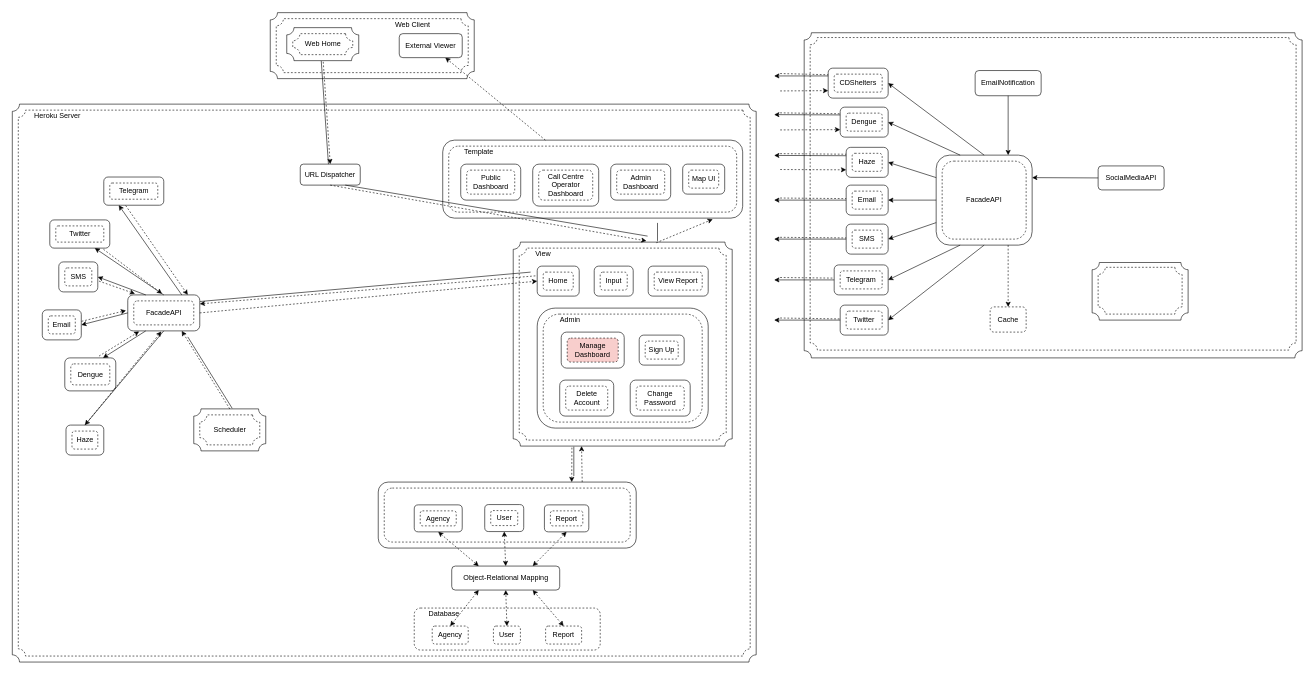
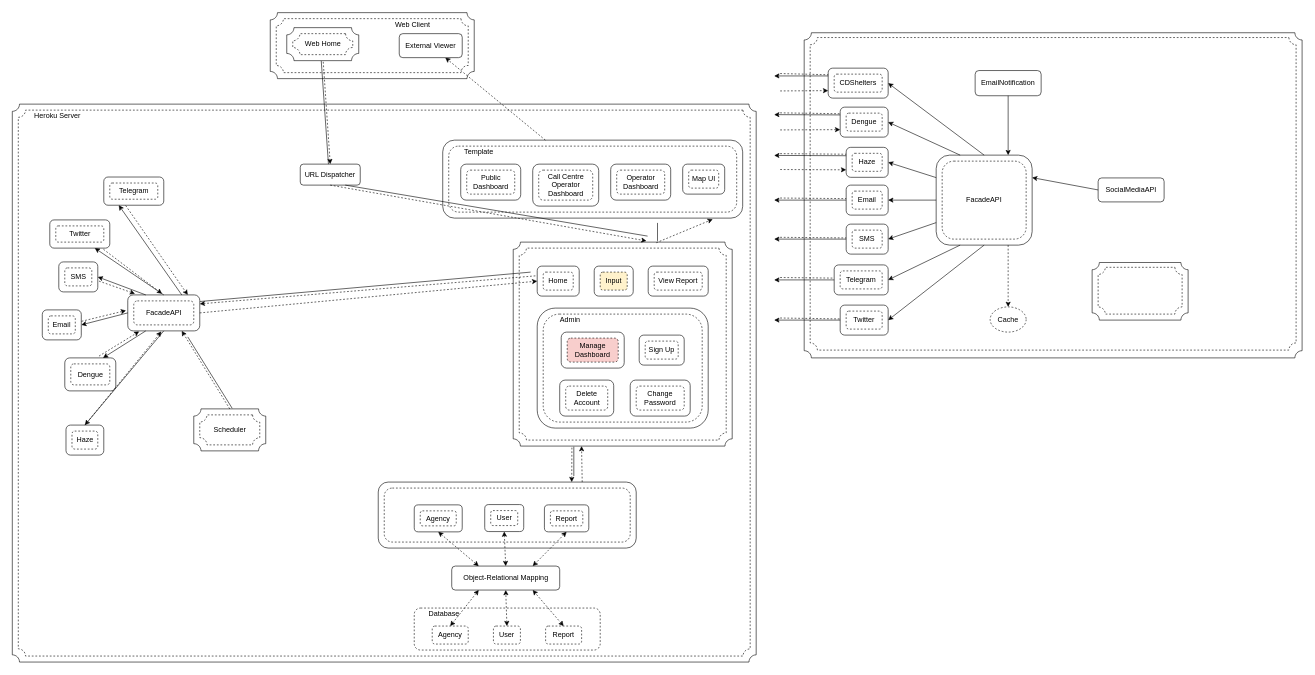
node "SocialMediaAPI": moved (1131, 178) -> (1131, 190)
node "Admin Dashboard": label "Admin Dashboard" -> "Operator Dashboard"
node "View": removed
node "Input": fillcolor #ffffff -> #fff2cc
node "Cache": shape rounded rectangle -> ellipse
